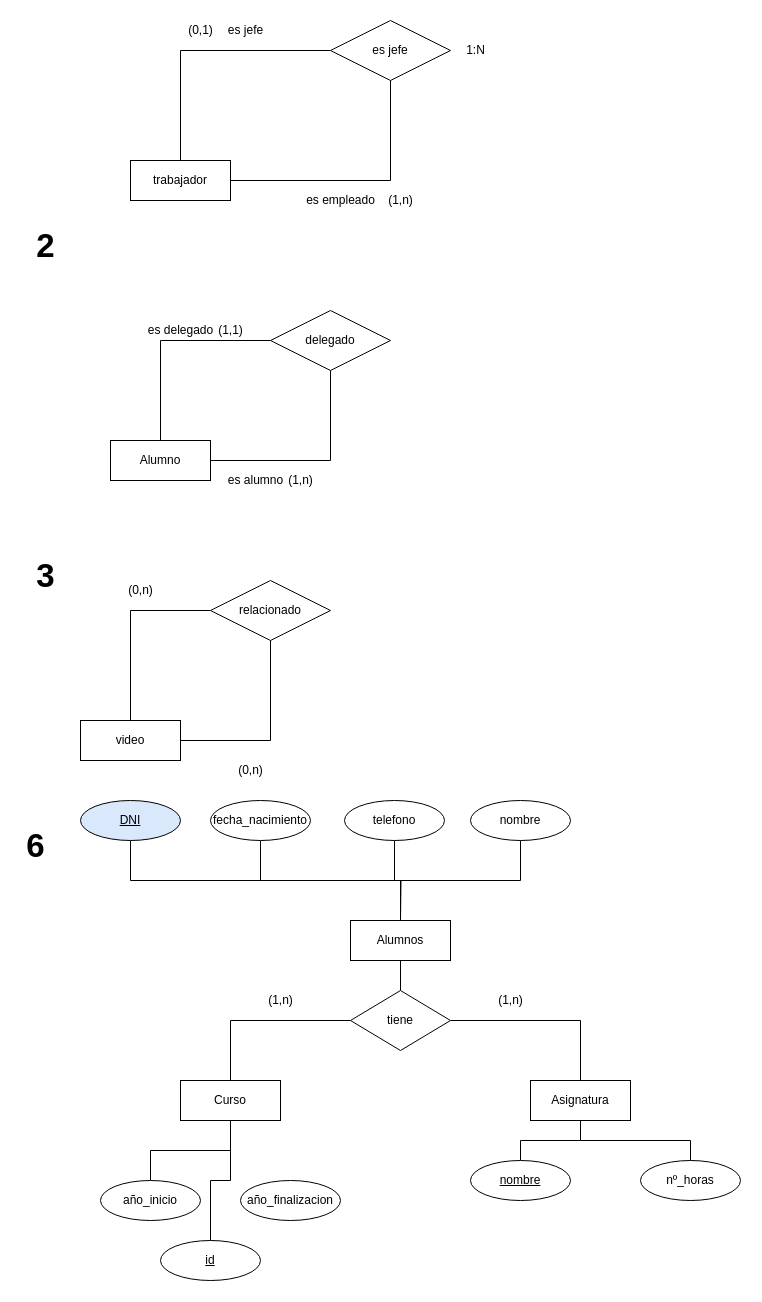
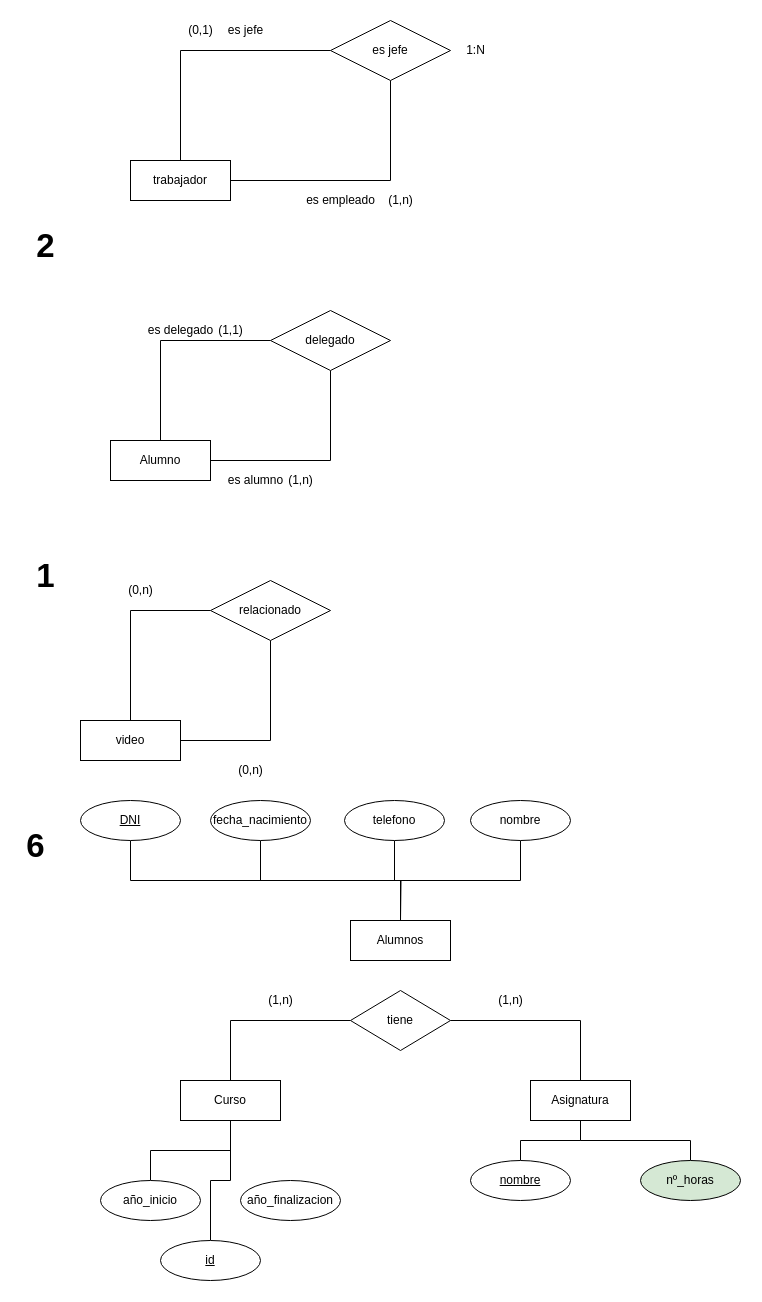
node "3": label "3" -> "1"
node "DNI": fillcolor #dae8fc -> #ffffff
edge "Alumnos" -- "tiene": removed
node "nº_horas": fillcolor #ffffff -> #d5e8d4
